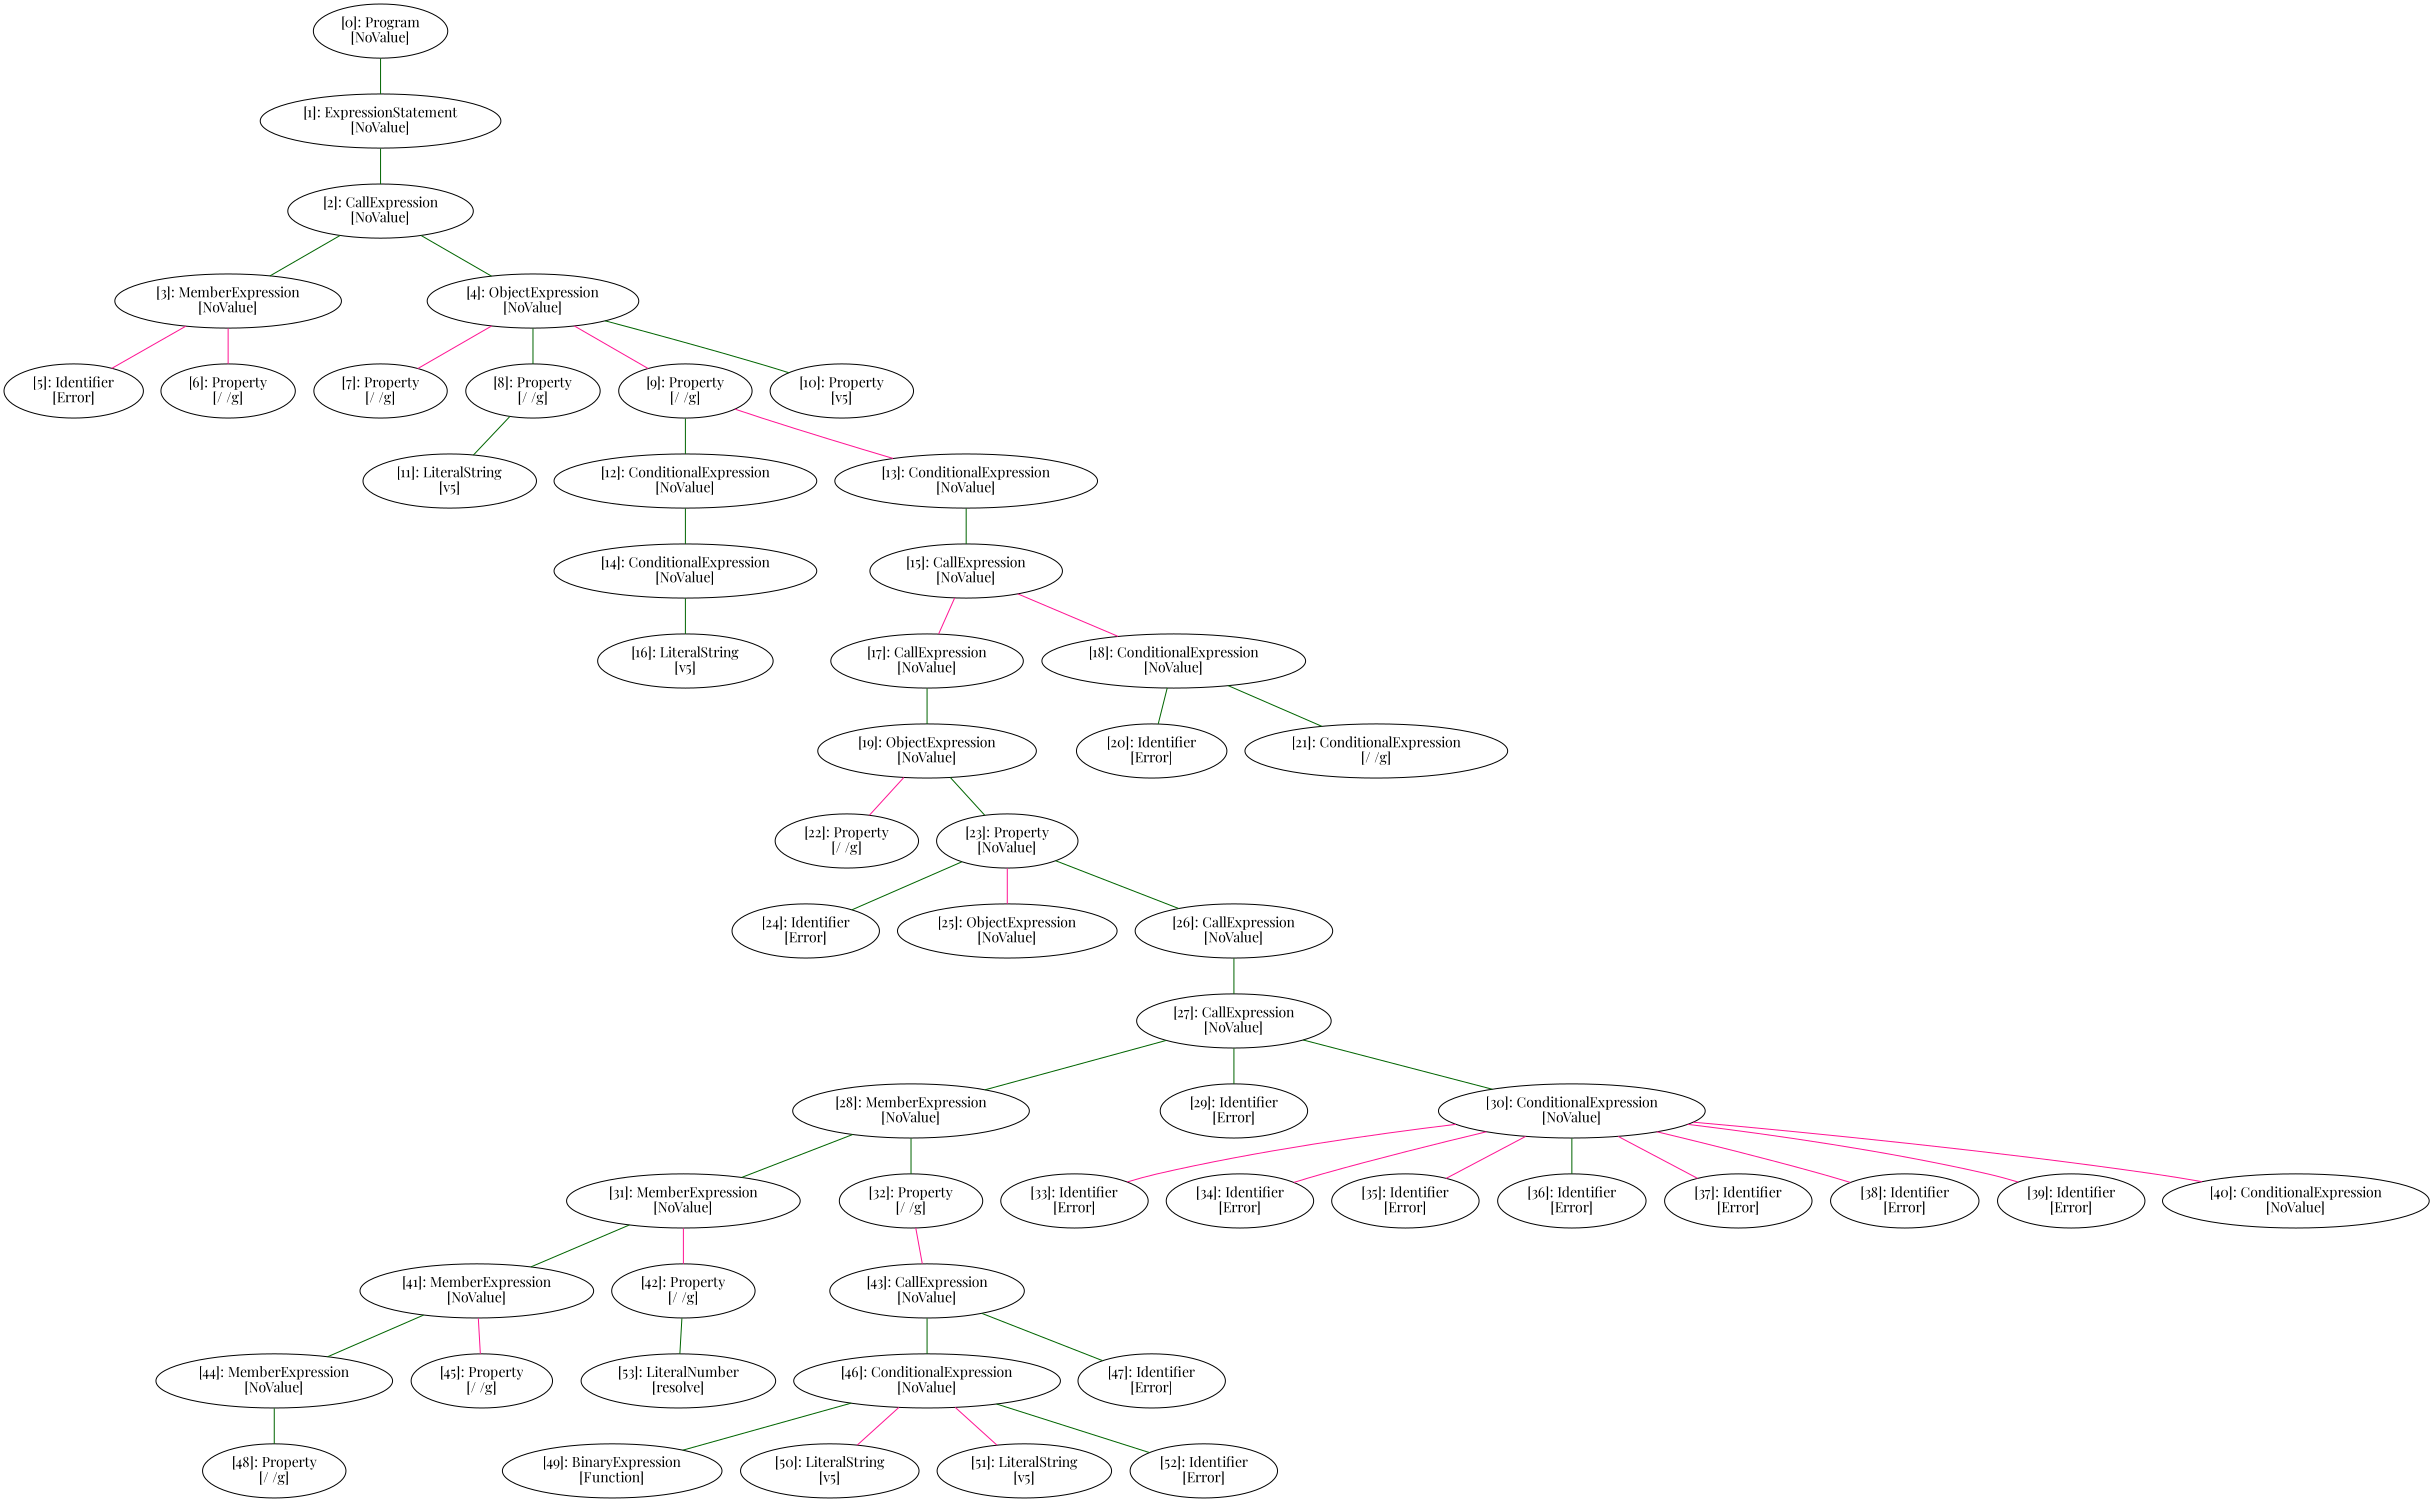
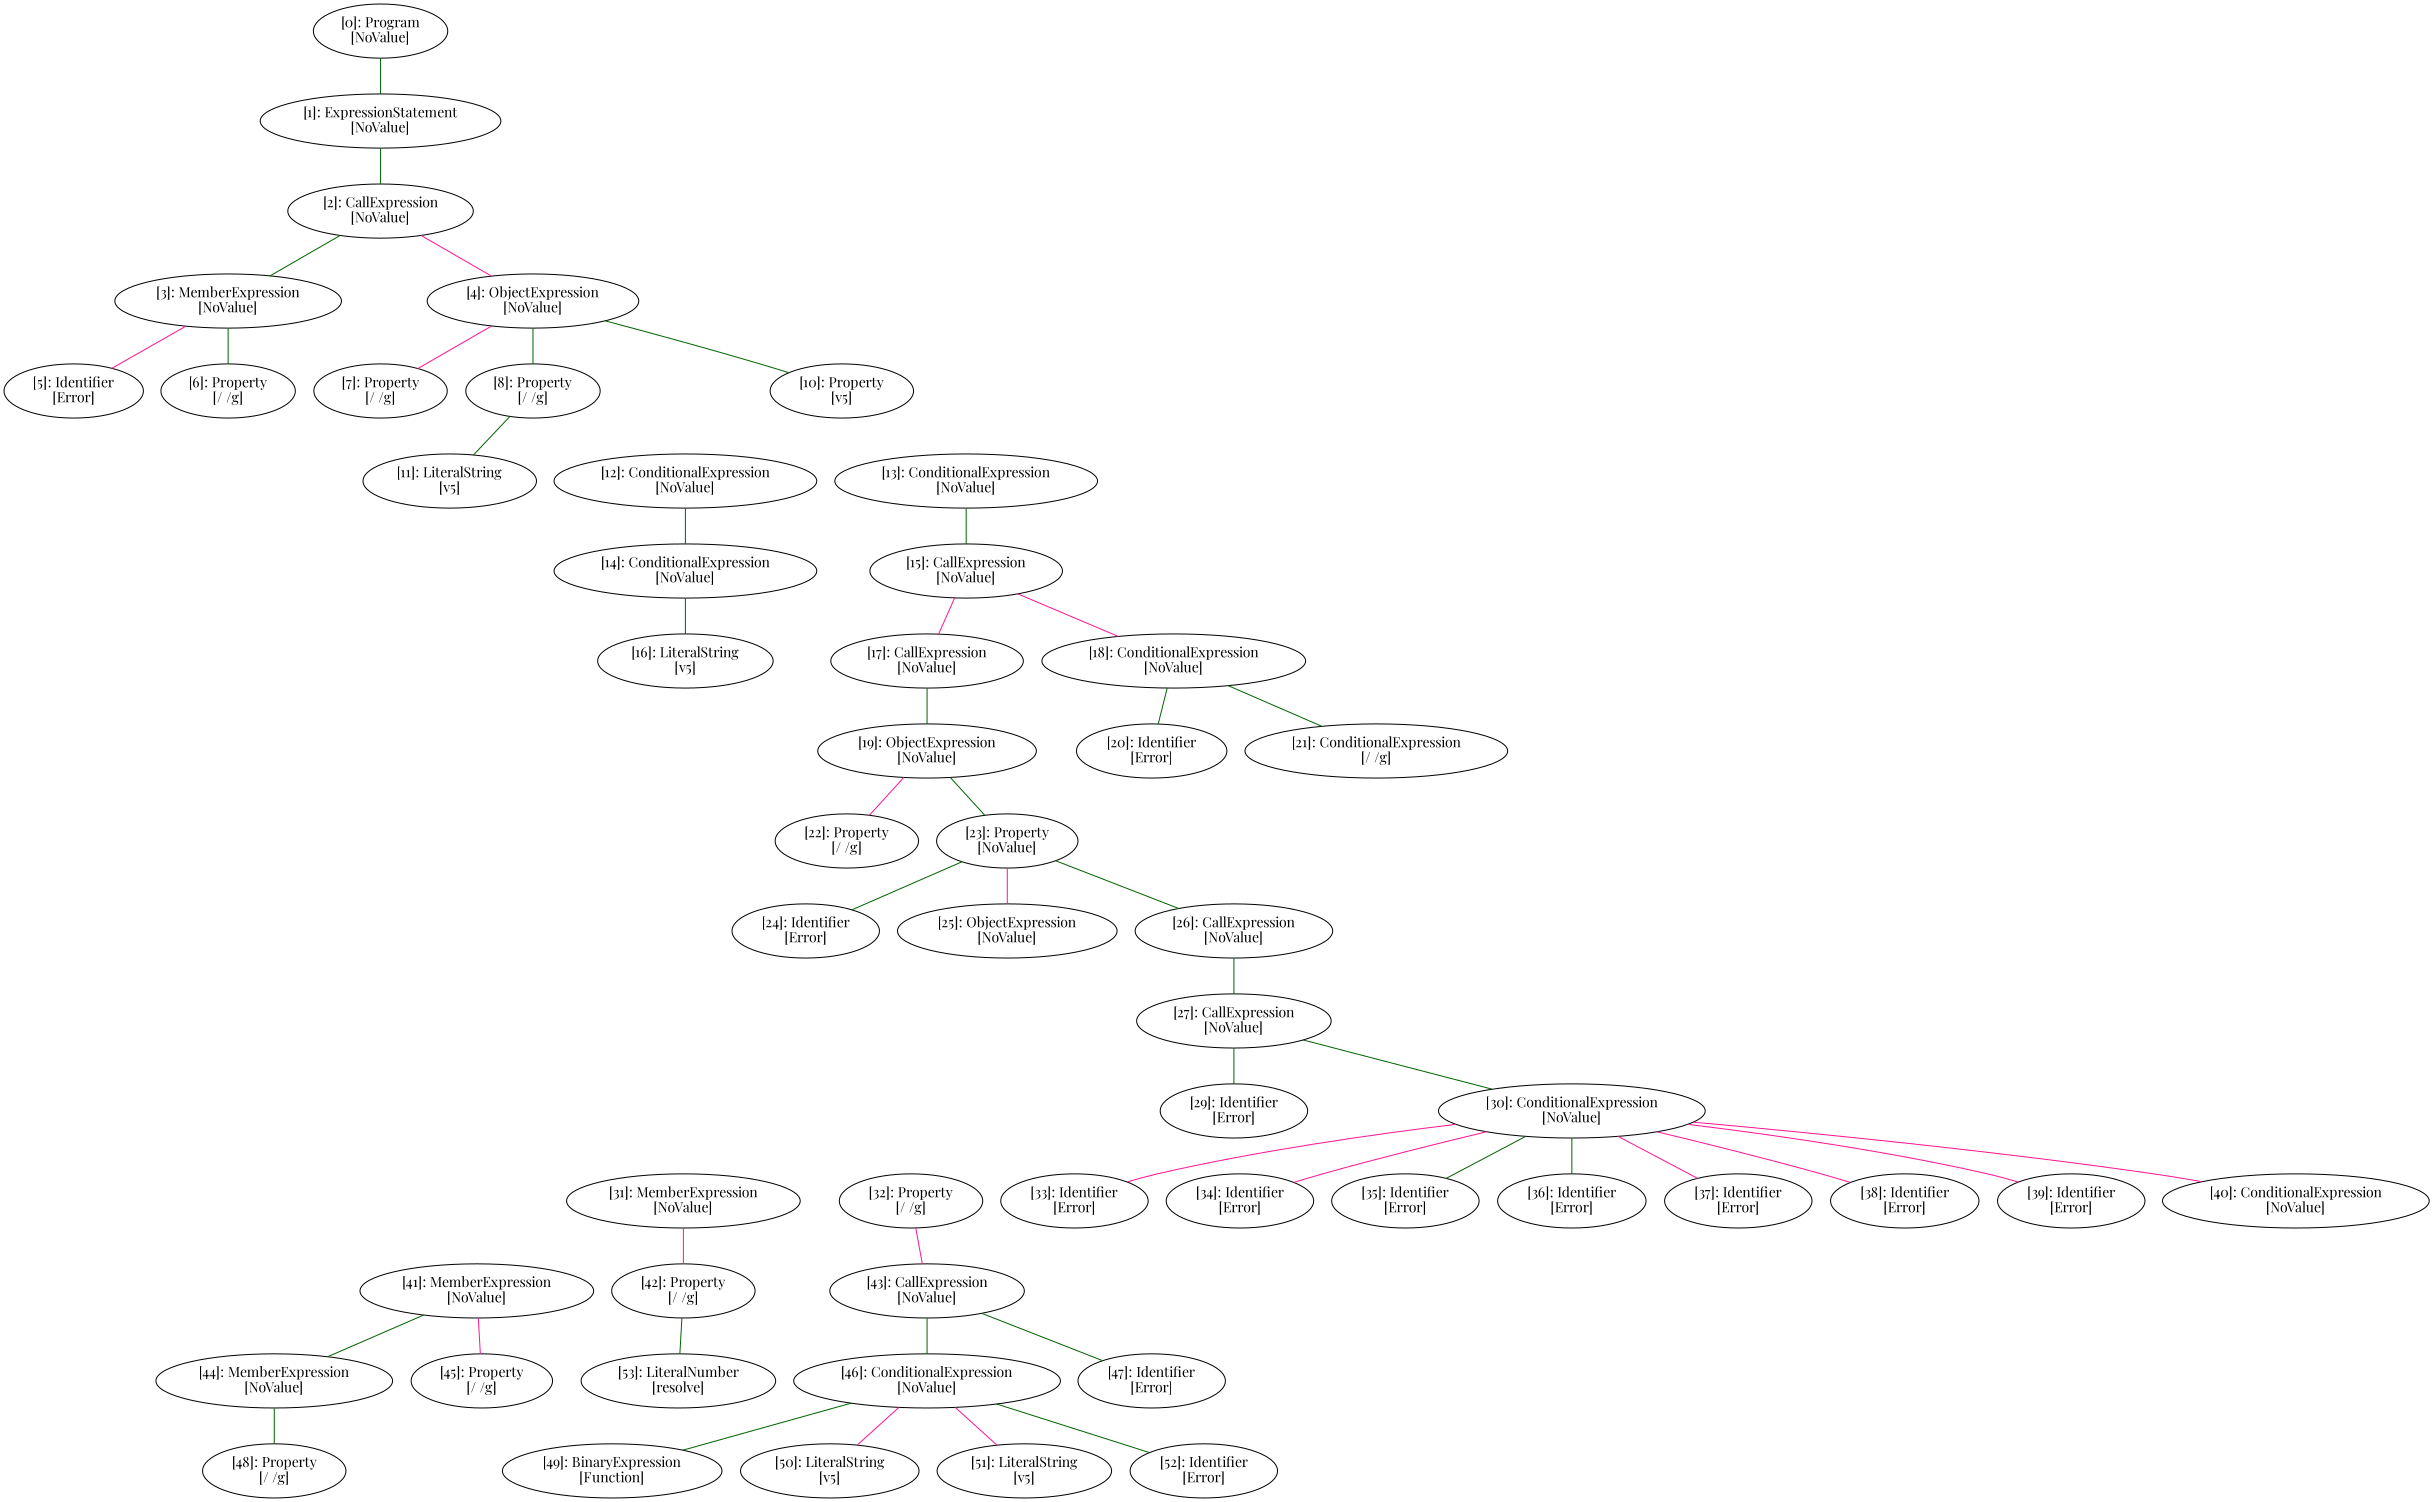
edge "[2]: CallExpression [NoValue]" -- "[4]: ObjectExpression [NoValue]": color darkgreen -> deeppink
edge "[3]: MemberExpression [NoValue]" -- "[6]: Property [/ /g]": color deeppink -> darkgreen
node "[9]: Property [/ /g]": removed
node "[28]: MemberExpression [NoValue]": removed
edge "[30]: ConditionalExpression [NoValue]" -- "[35]: Identifier [Error]": color deeppink -> darkgreen
edge "[31]: MemberExpression [NoValue]" -- "[41]: MemberExpression [NoValue]": removed
